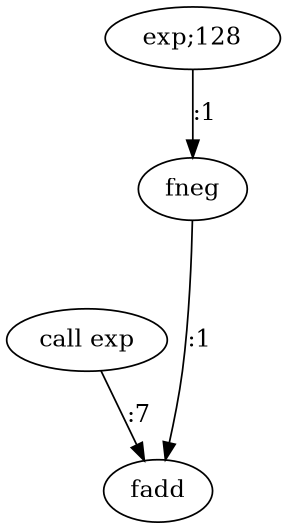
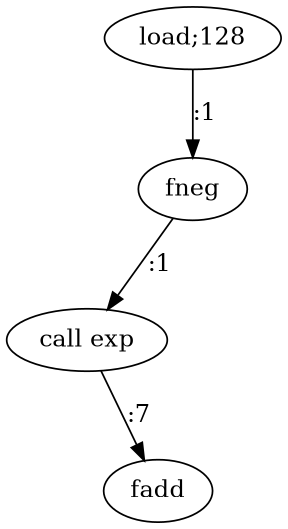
node "exp;128": label "exp;128" -> "load;128"
edge "fneg" -> "fadd": now "fneg" -> "call exp"
